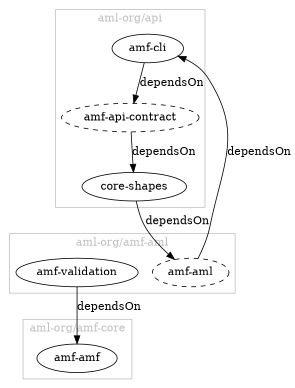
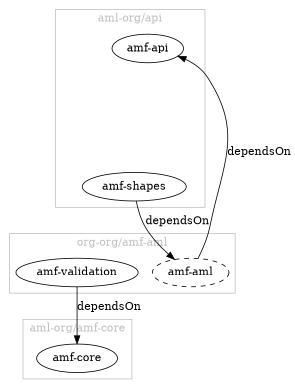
node "amf-cli": label "amf-cli" -> "amf-api"
node "amf-api-contract": removed
node "core-shapes": label "core-shapes" -> "amf-shapes"
cluster "aml-org/amf-aml": label "aml-org/amf-aml" -> "org-org/amf-aml"
node "amf-amf": label "amf-amf" -> "amf-core"
